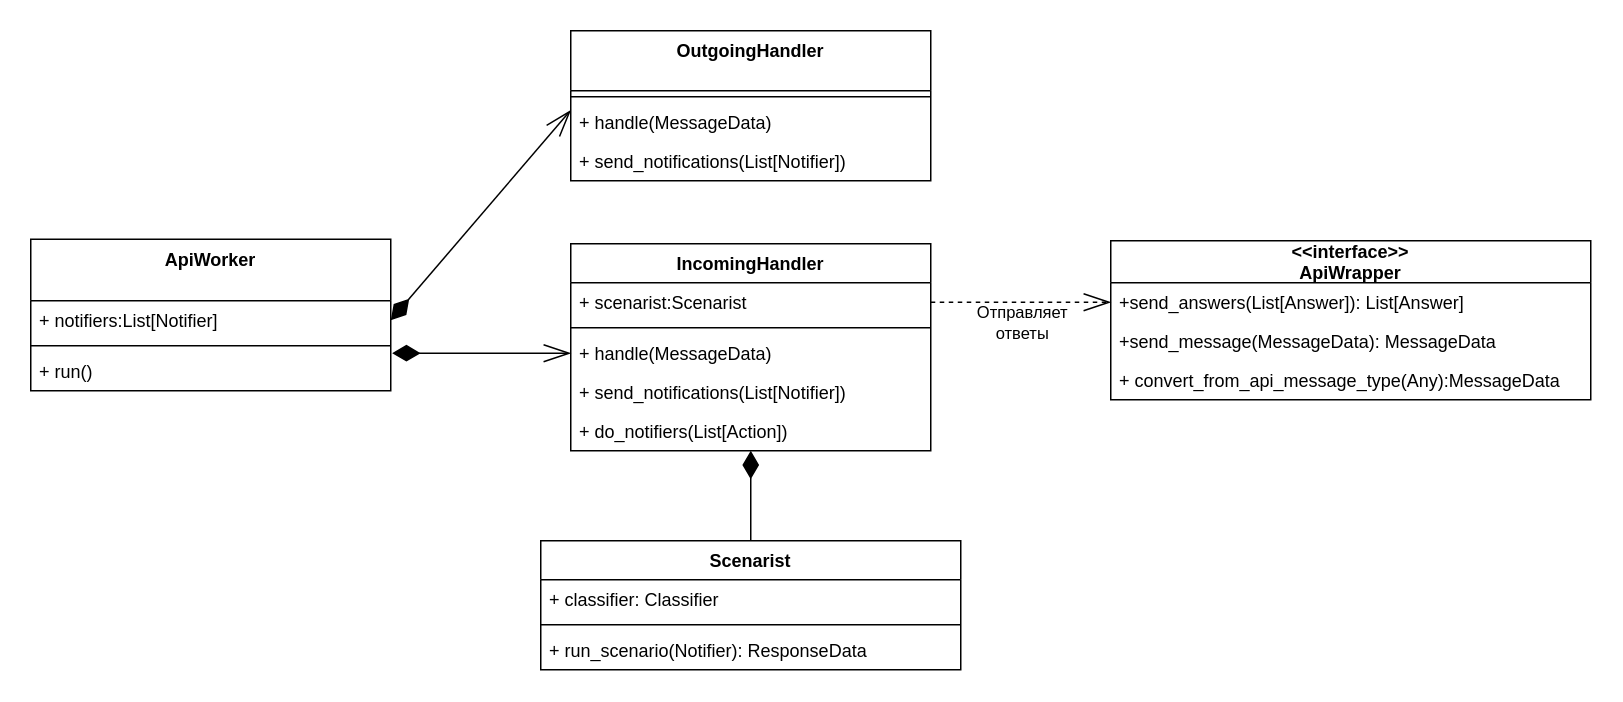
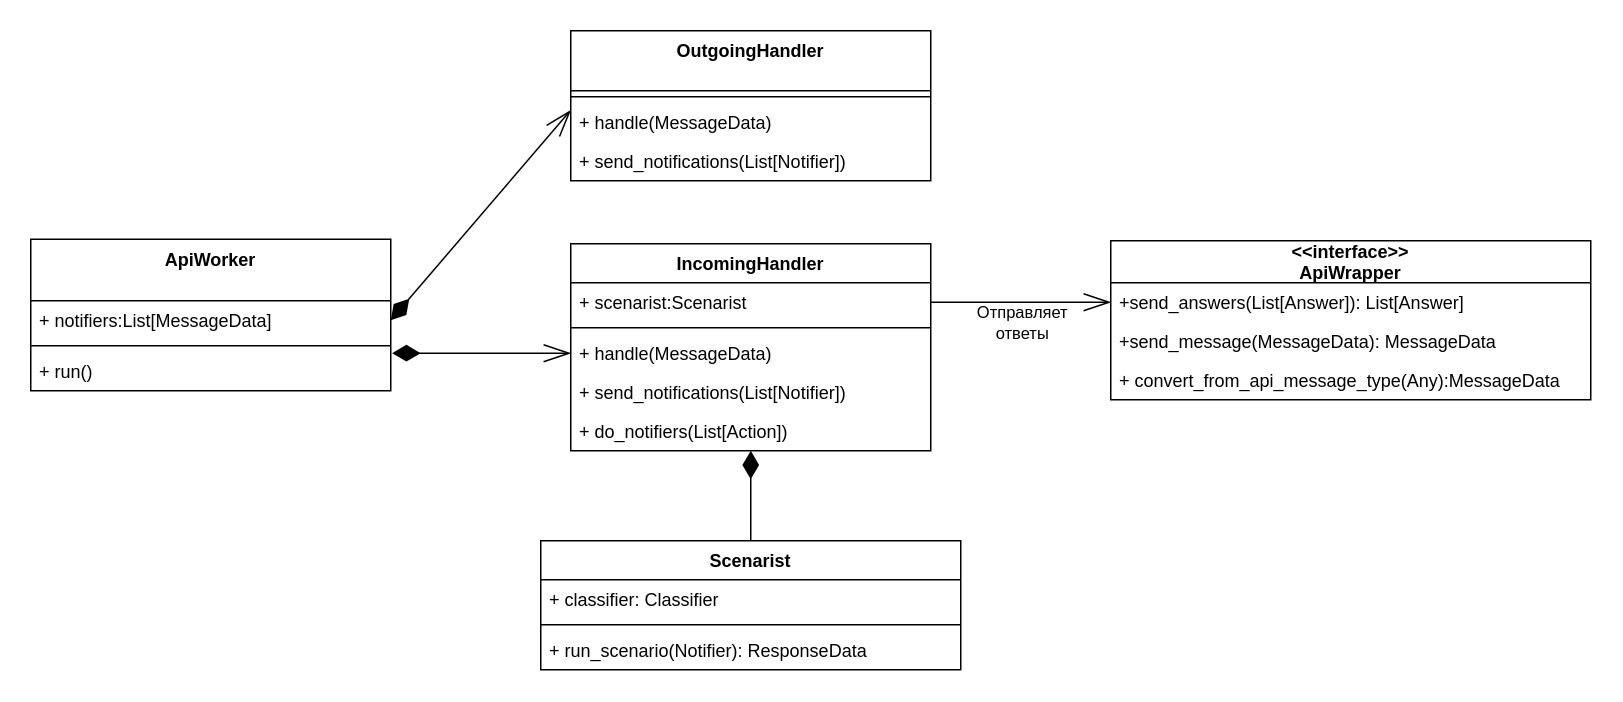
edge "+ scenarist:Scenarist" -> "+send_answers(List[Answer]): List[Answer]": style dashed -> solid
node "+ notifiers:List[Notifier]": label "+ notifiers:List[Notifier]" -> "+ notifiers:List[MessageData]"
